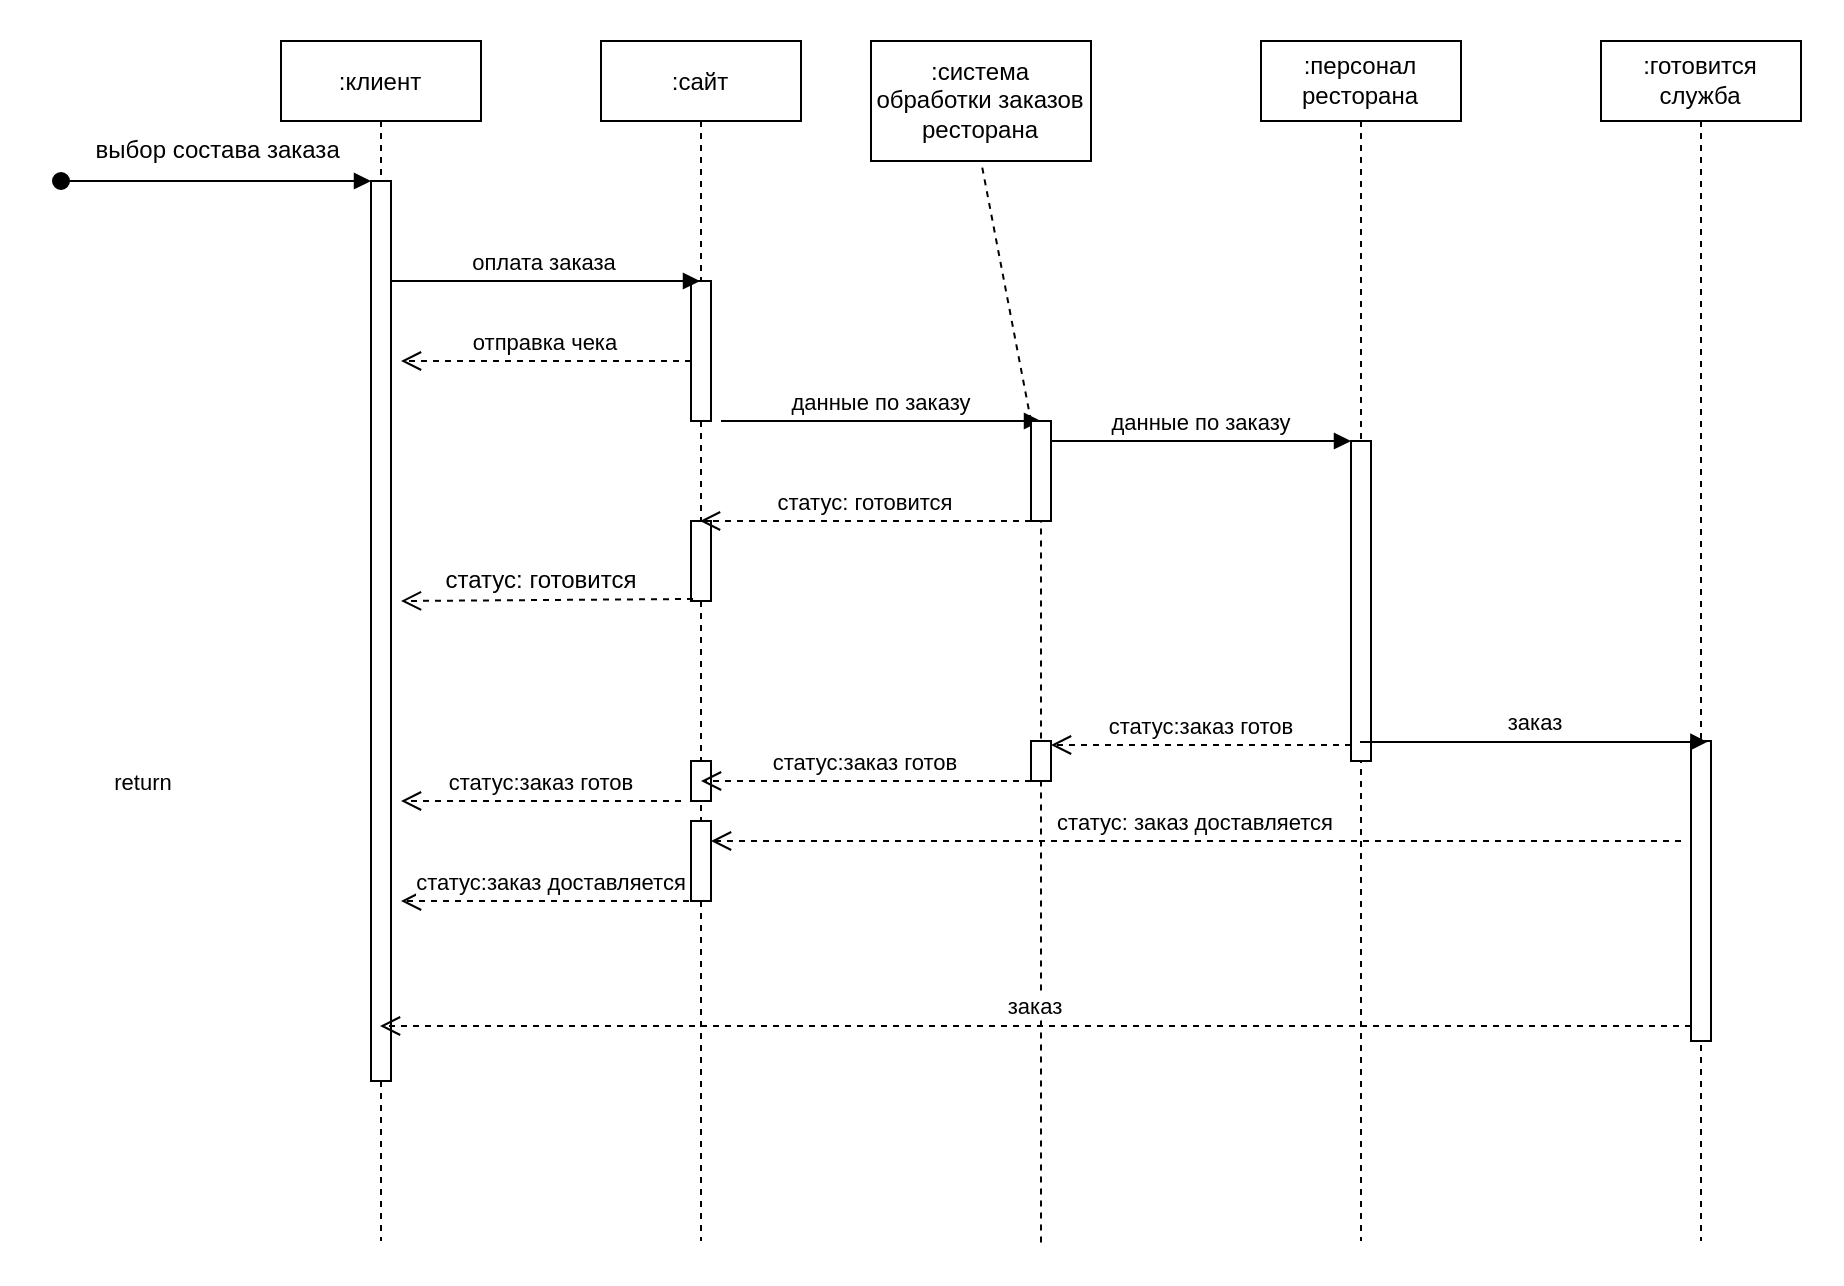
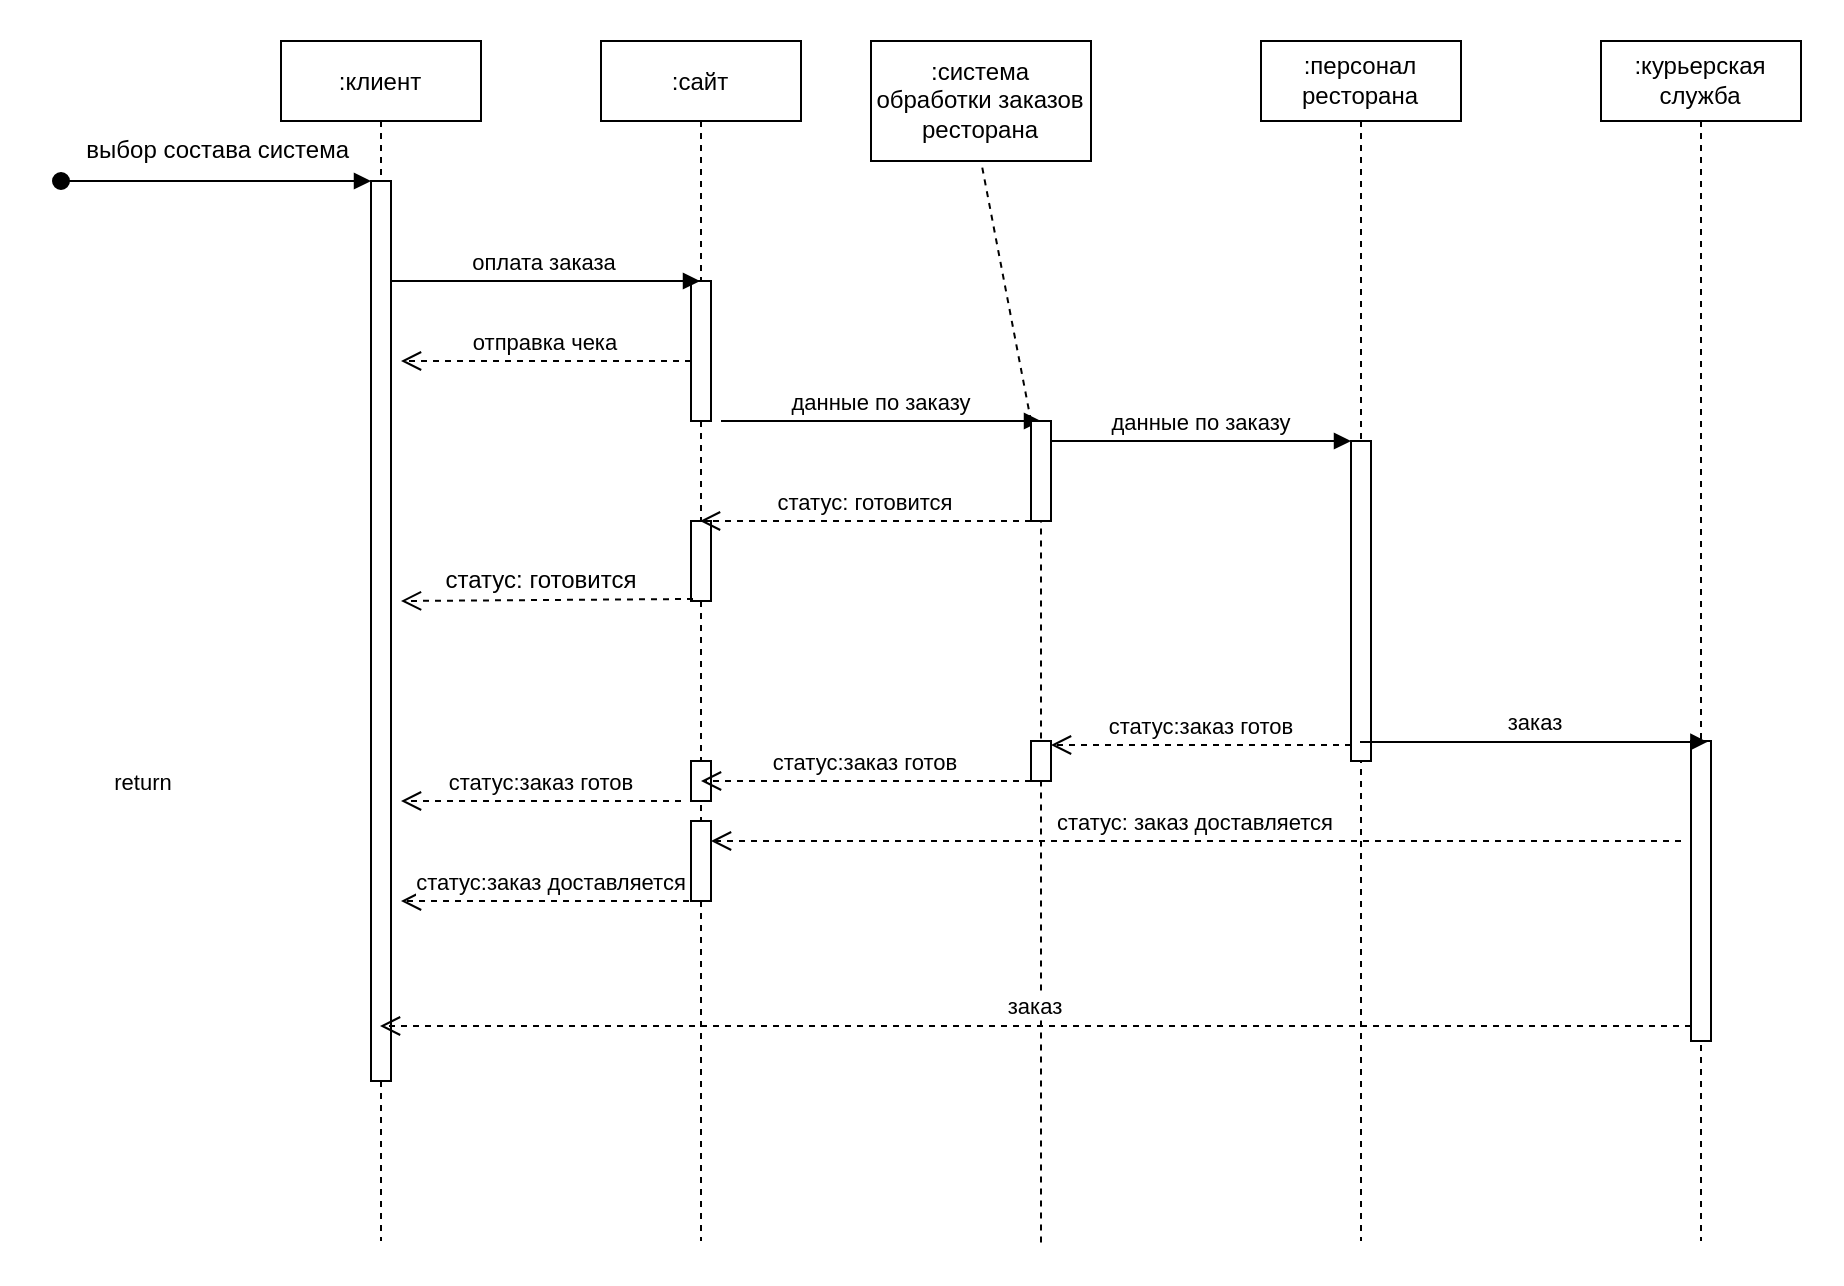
node ":готовится служба": label ":готовится служба" -> ":курьерская служба"
node "выбор состава заказа": label "выбор состава заказа" -> "выбор состава система"
